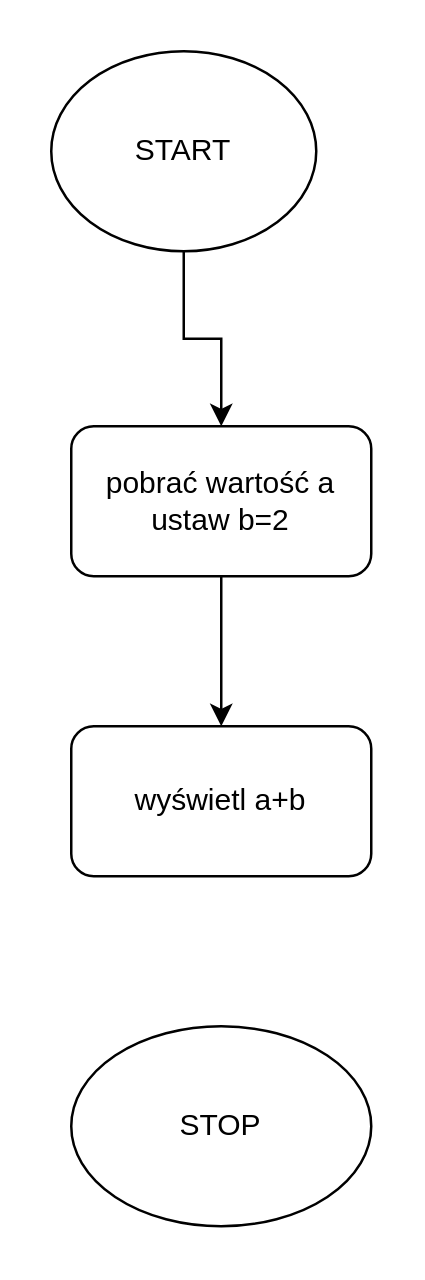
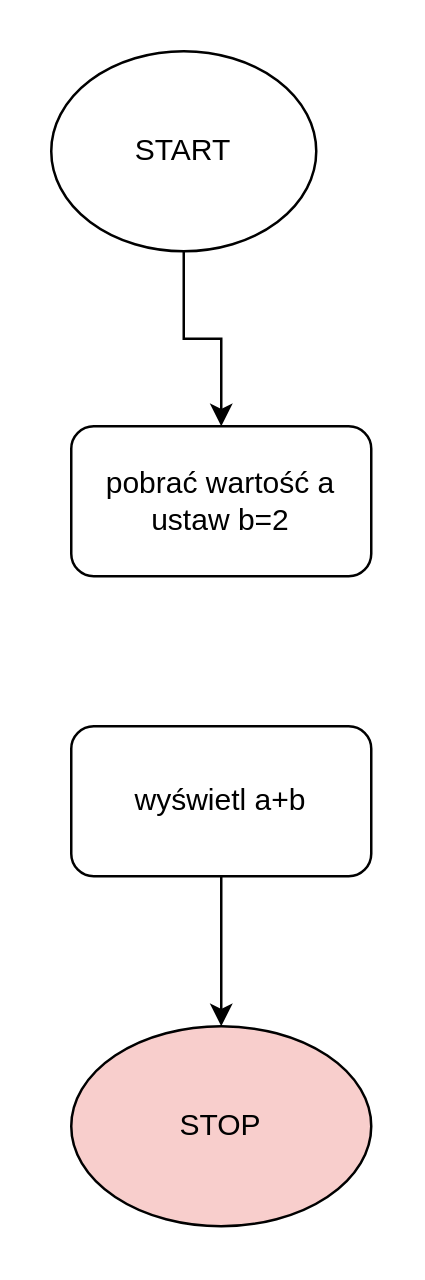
edge "pobrać wartość a ustaw b=2" -> "wyświetl a+b": removed
edge "wyświetl a+b" -> "STOP": added
node "STOP": fillcolor #ffffff -> #f8cecc
